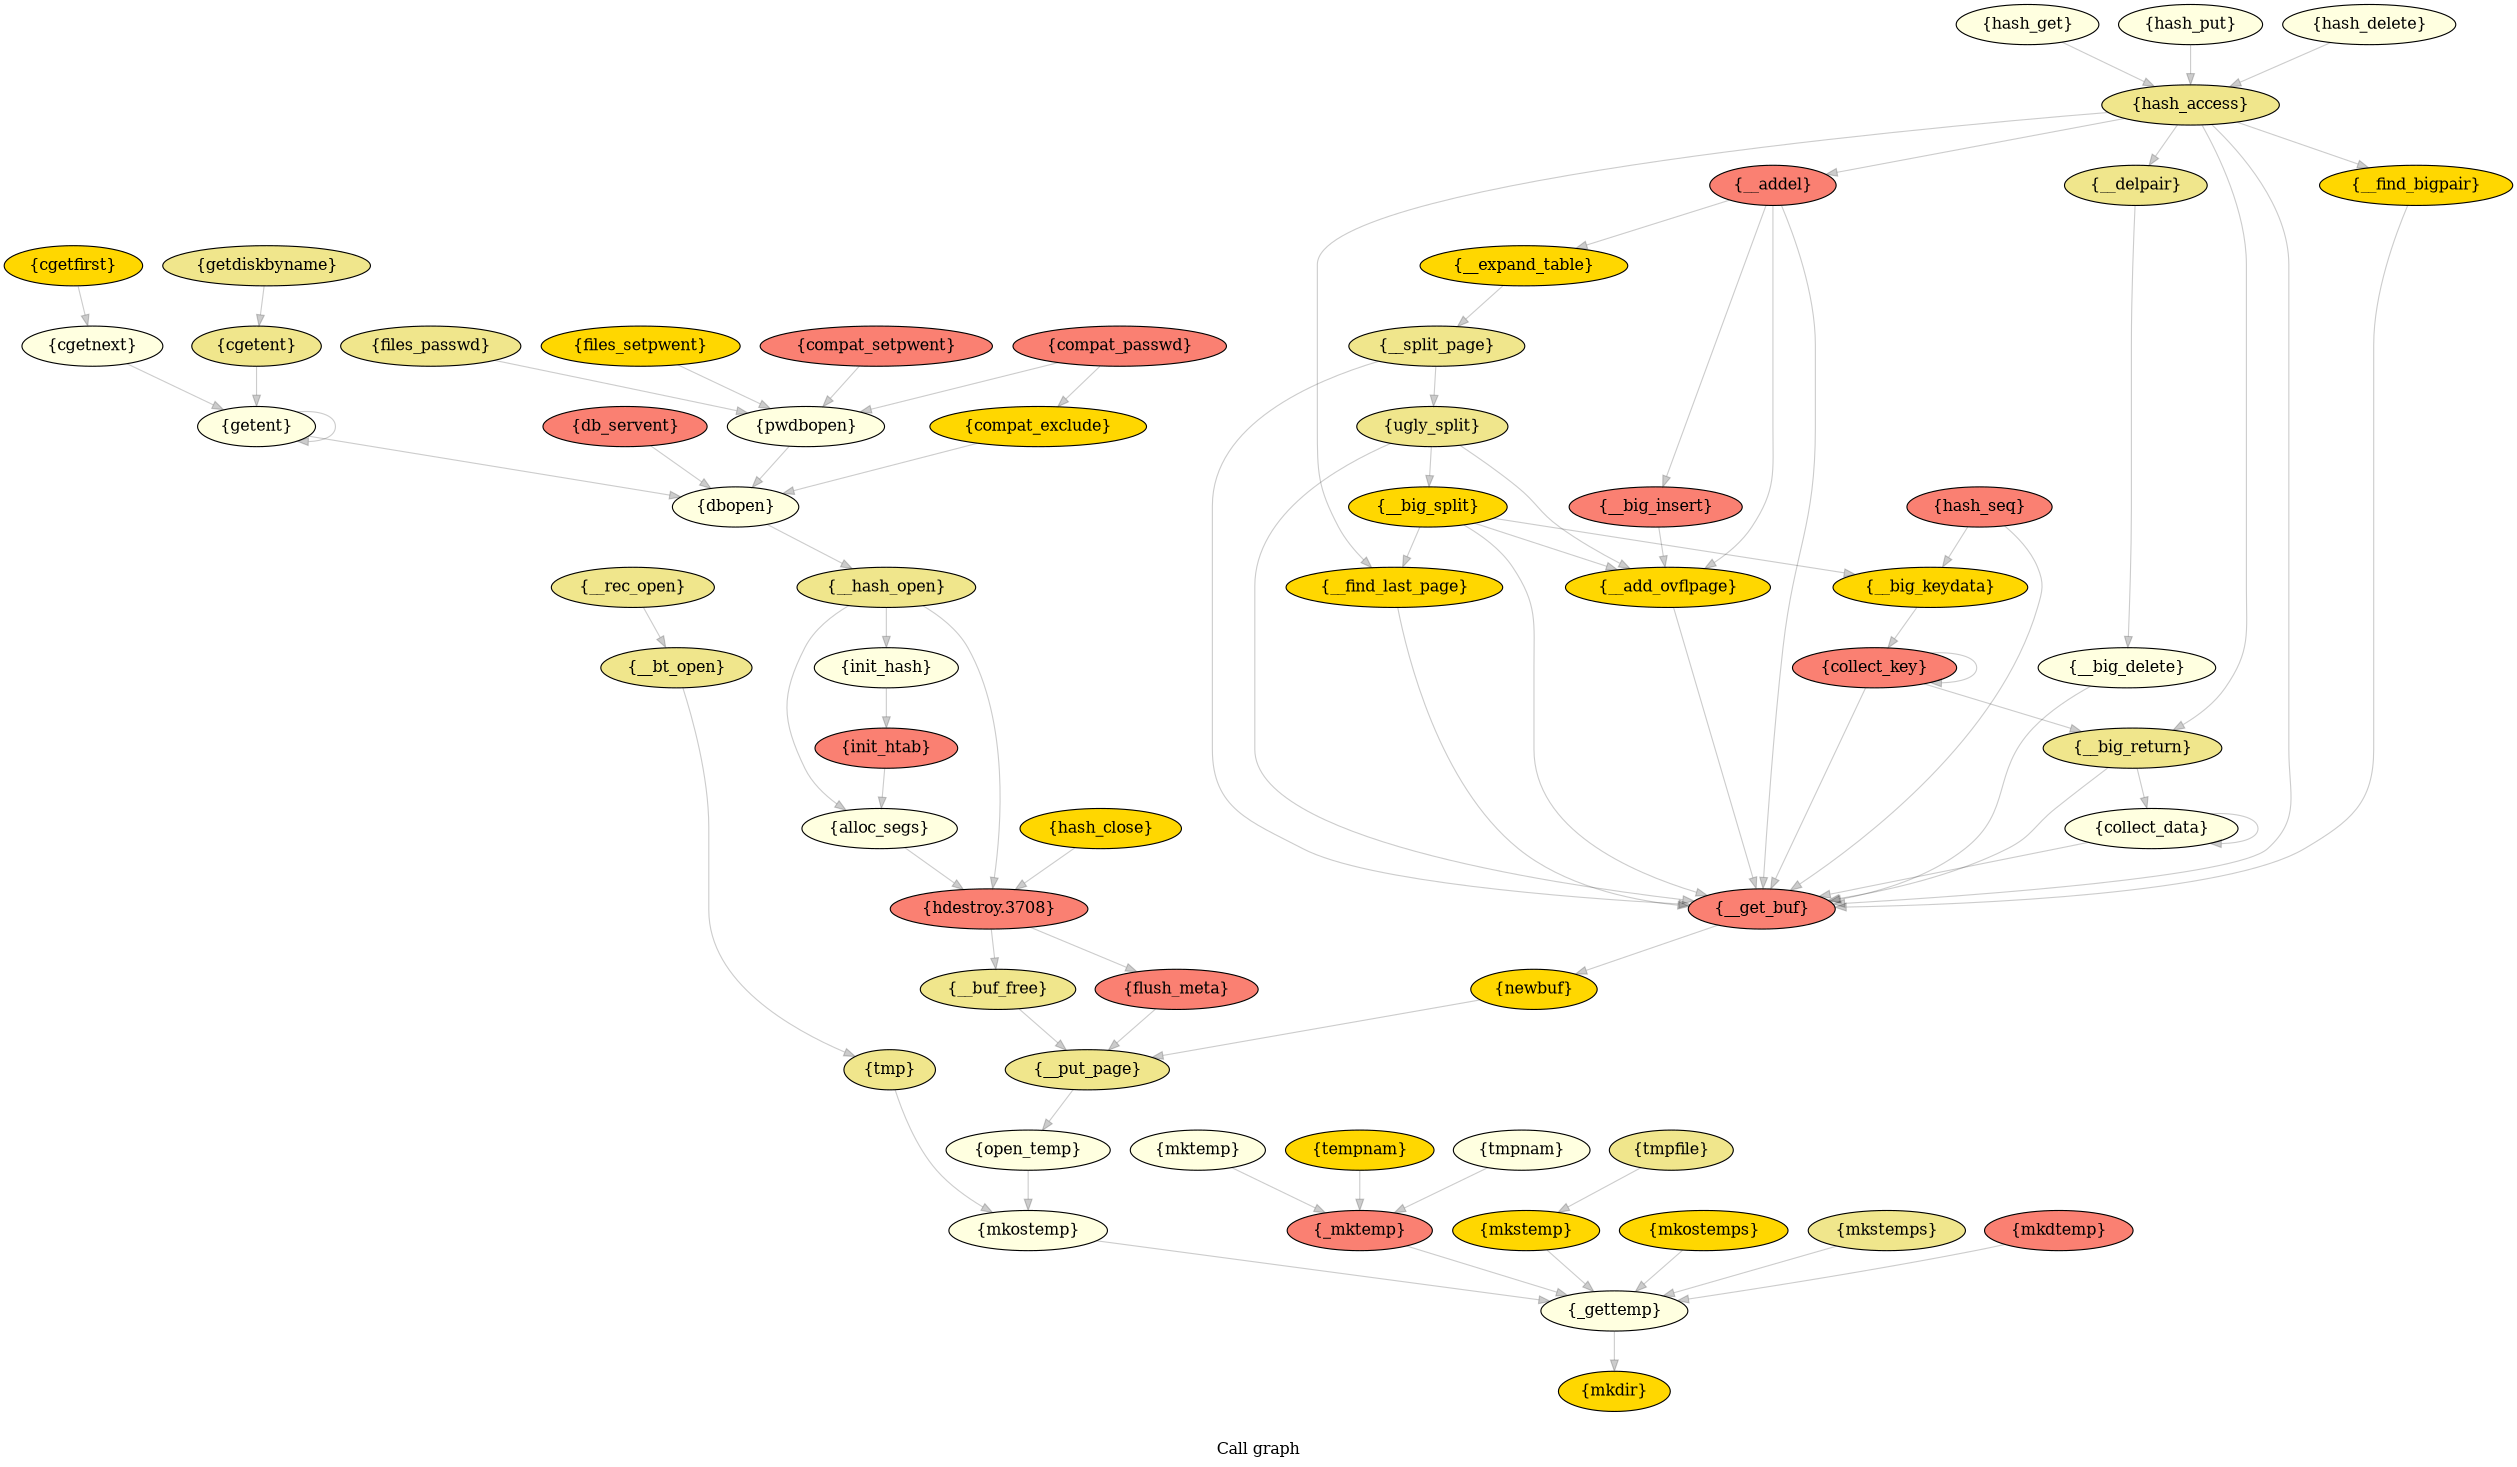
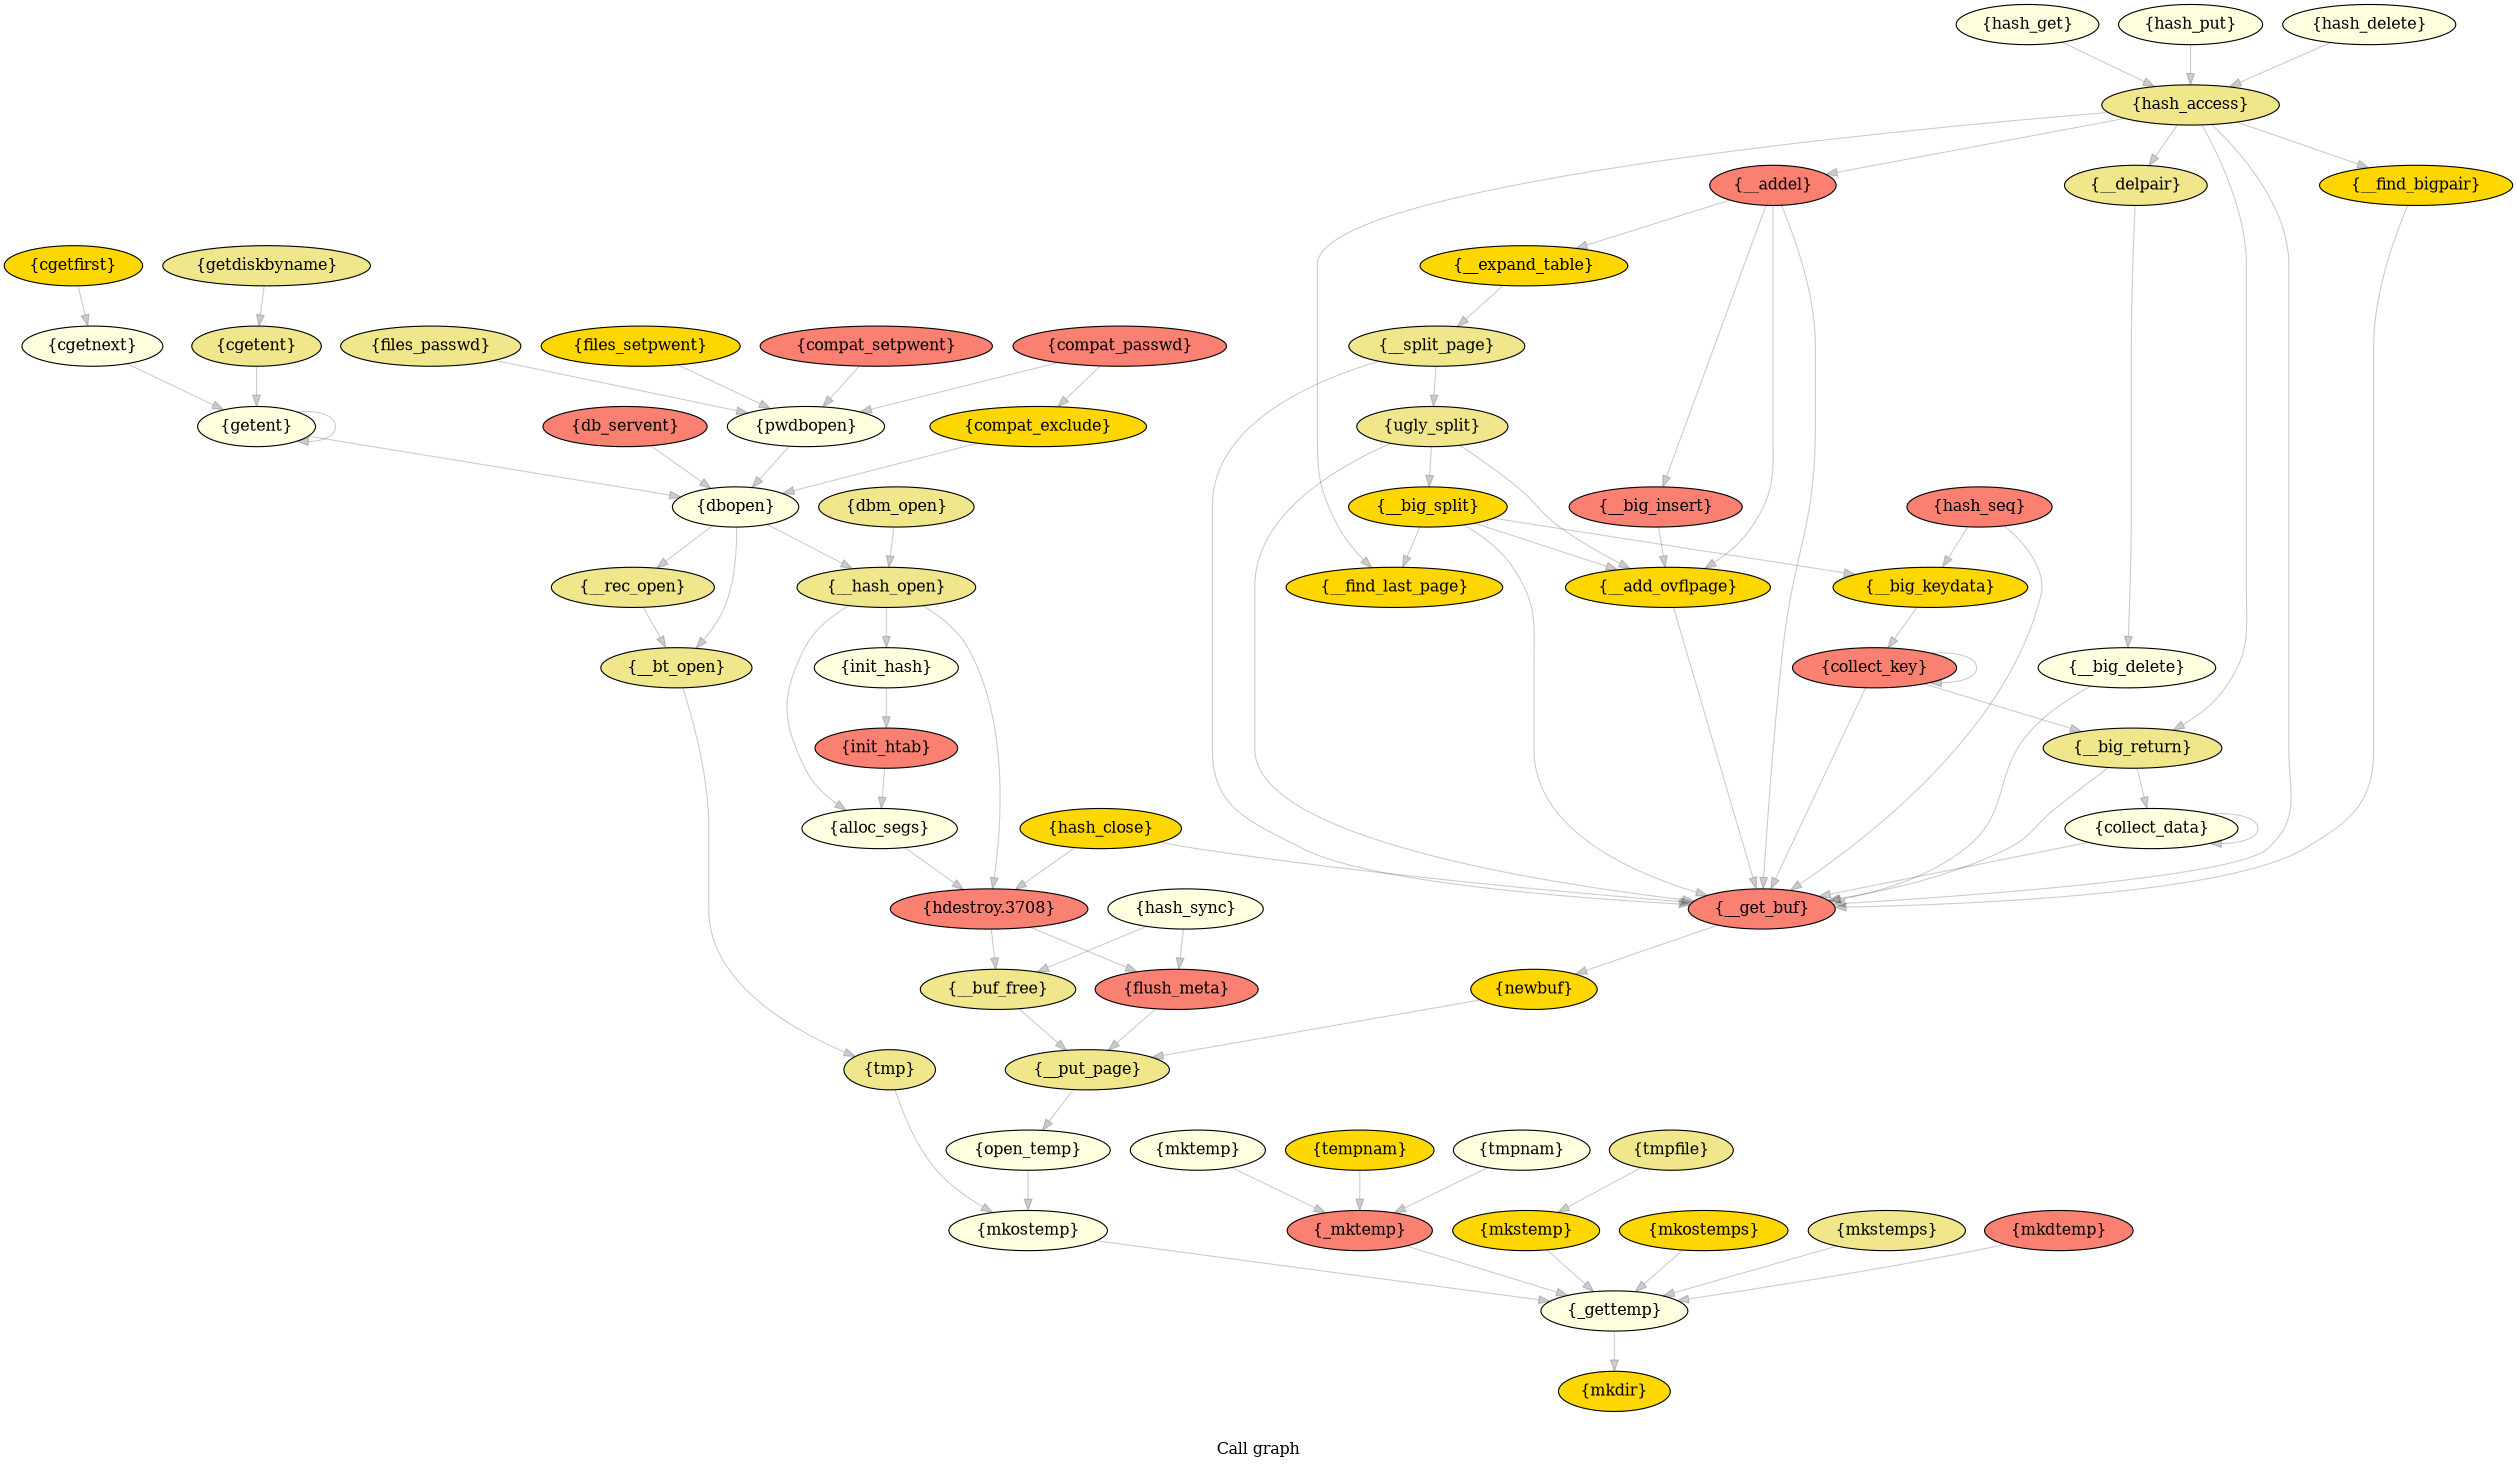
node "{dbm_open}": added
edge "{dbopen}" -> "{__rec_open}": added
edge "{dbopen}" -> "{__bt_open}": added
edge "{__find_last_page}" -> "{__get_buf}": now "{hash_close}" -> "{__get_buf}"
node "{hash_sync}": added
